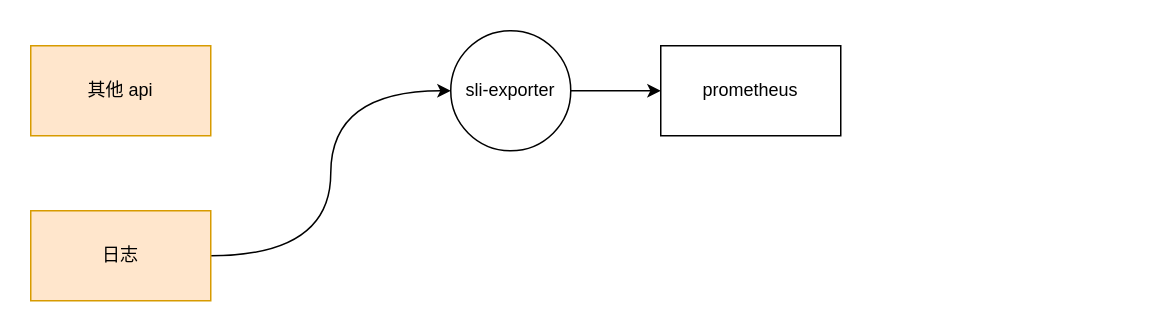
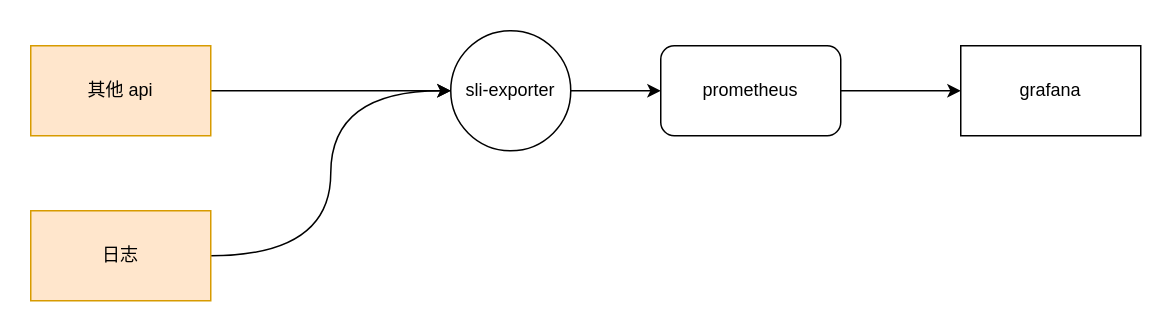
edge "其他 api" -> "sli-exporter": added
node "prometheus": shape rectangle -> rounded rectangle
edge "prometheus" -> "grafana": added
node "grafana": added
